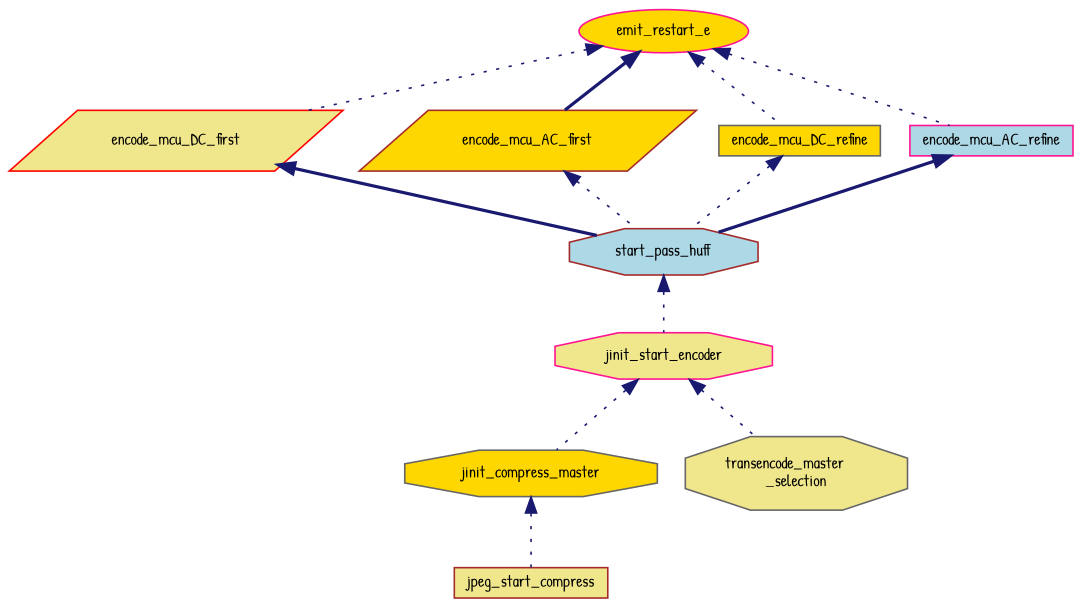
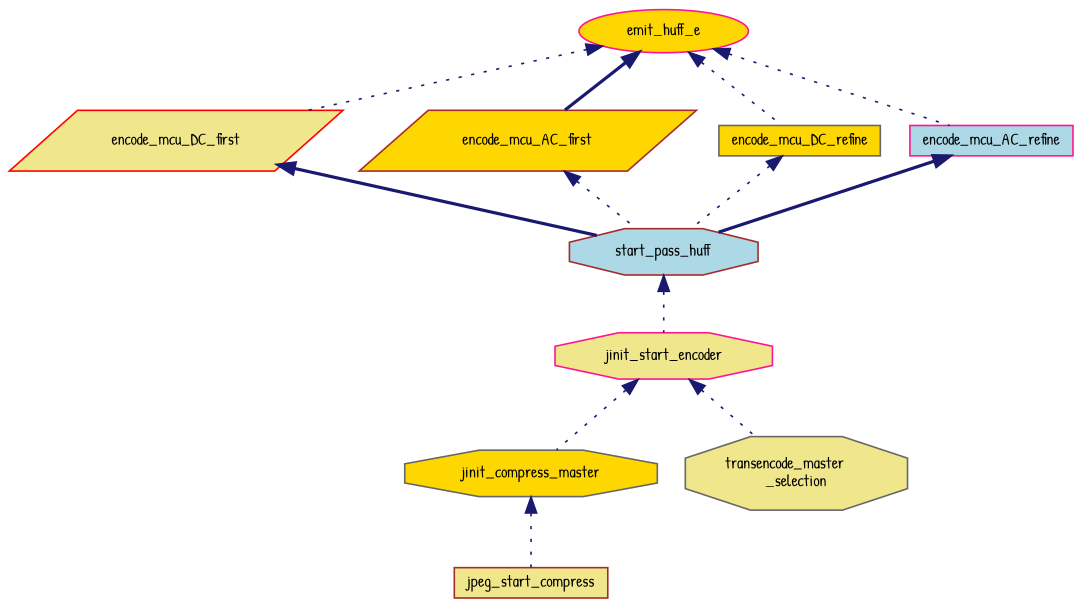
node "emit_restart_e": label "emit_restart_e" -> "emit_huff_e"
